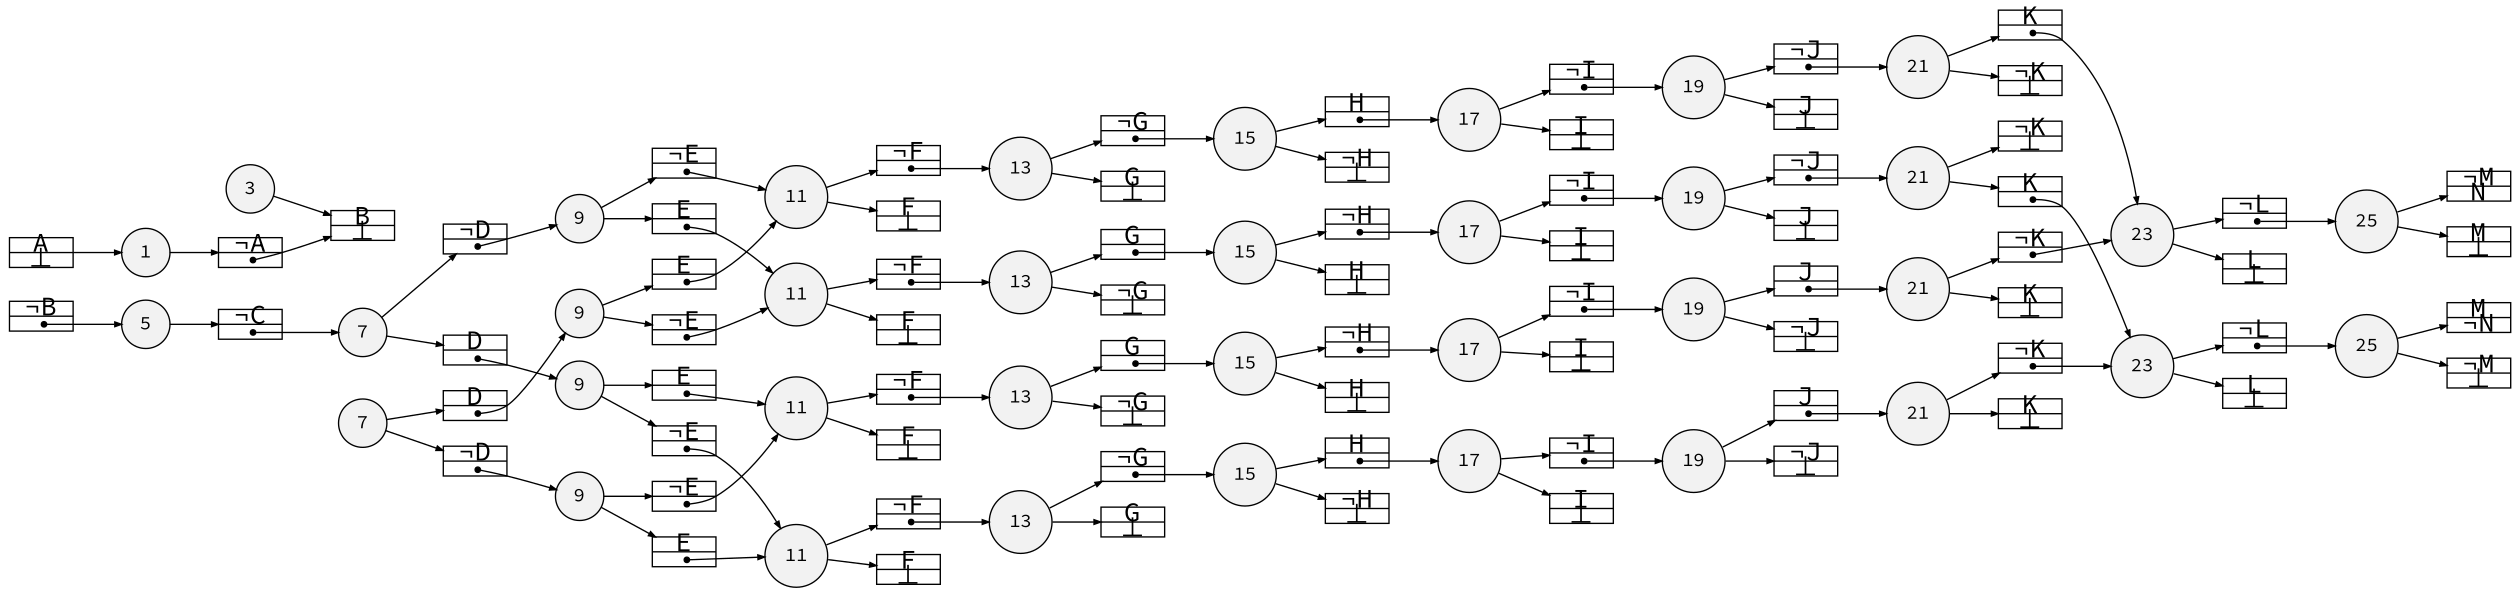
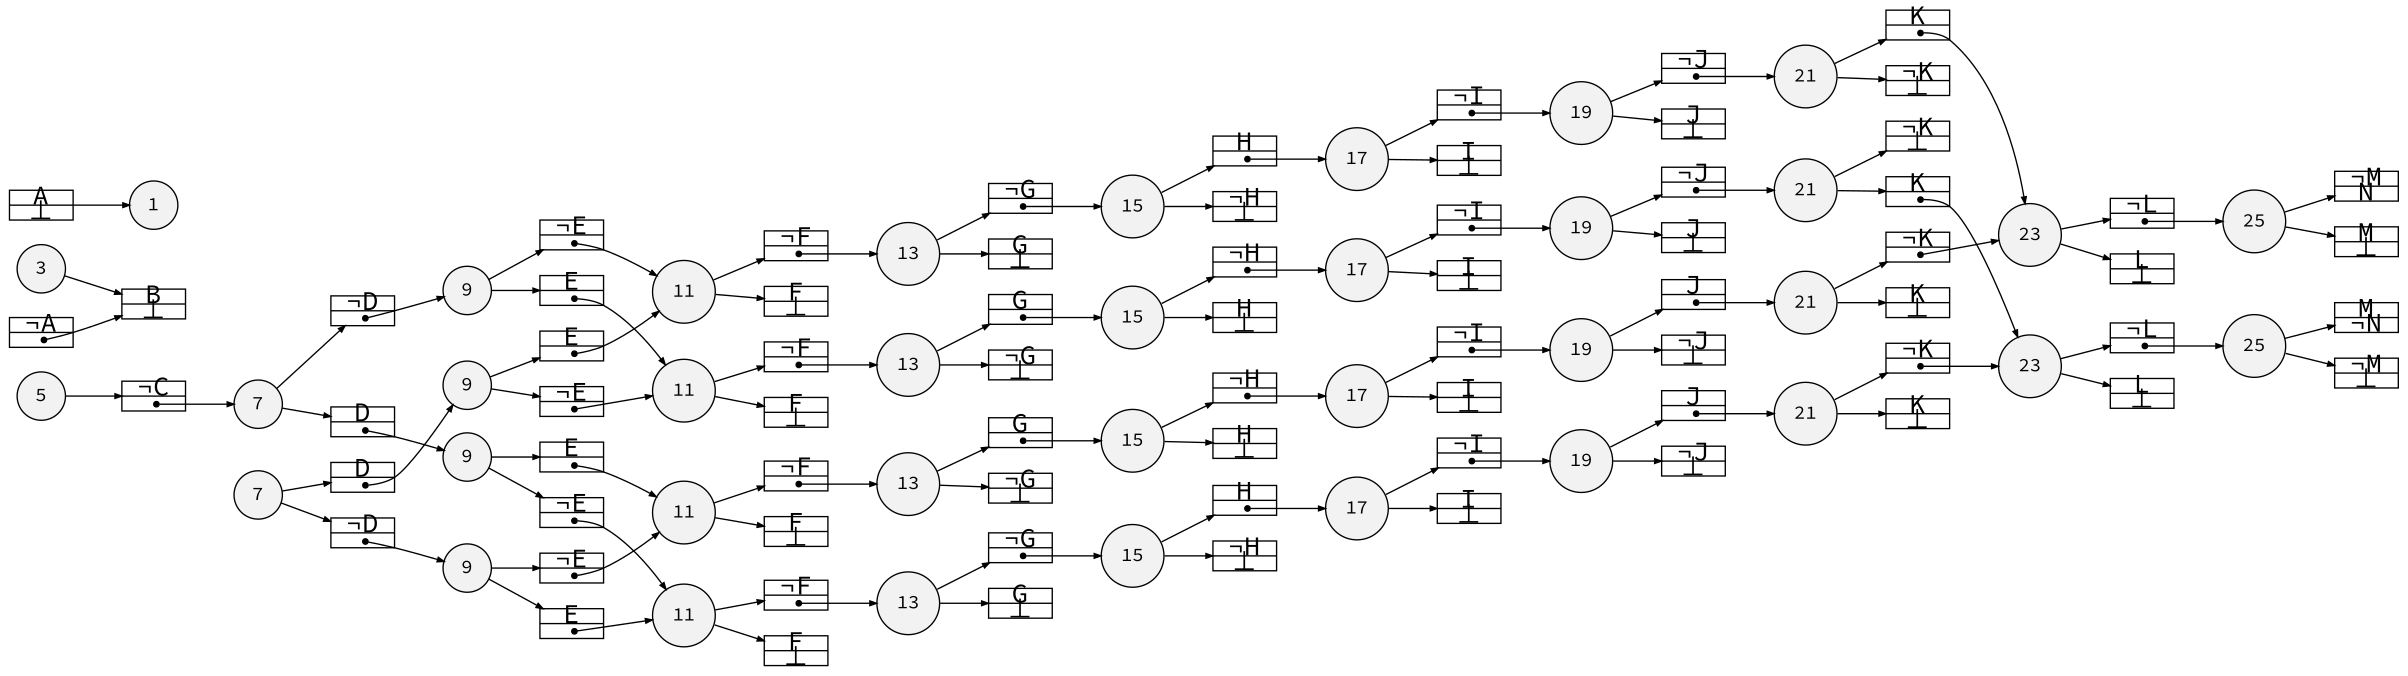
edge "1" -> "¬A": removed
node "¬B": removed
